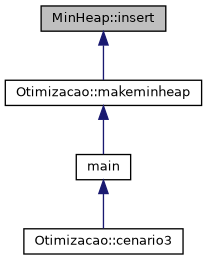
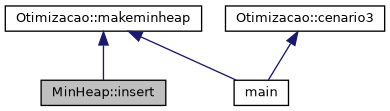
edge "Otimizacao::makeminheap" -> "MinHeap::insert": reversed
edge "Otimizacao::cenario3" -> "main": reversed
